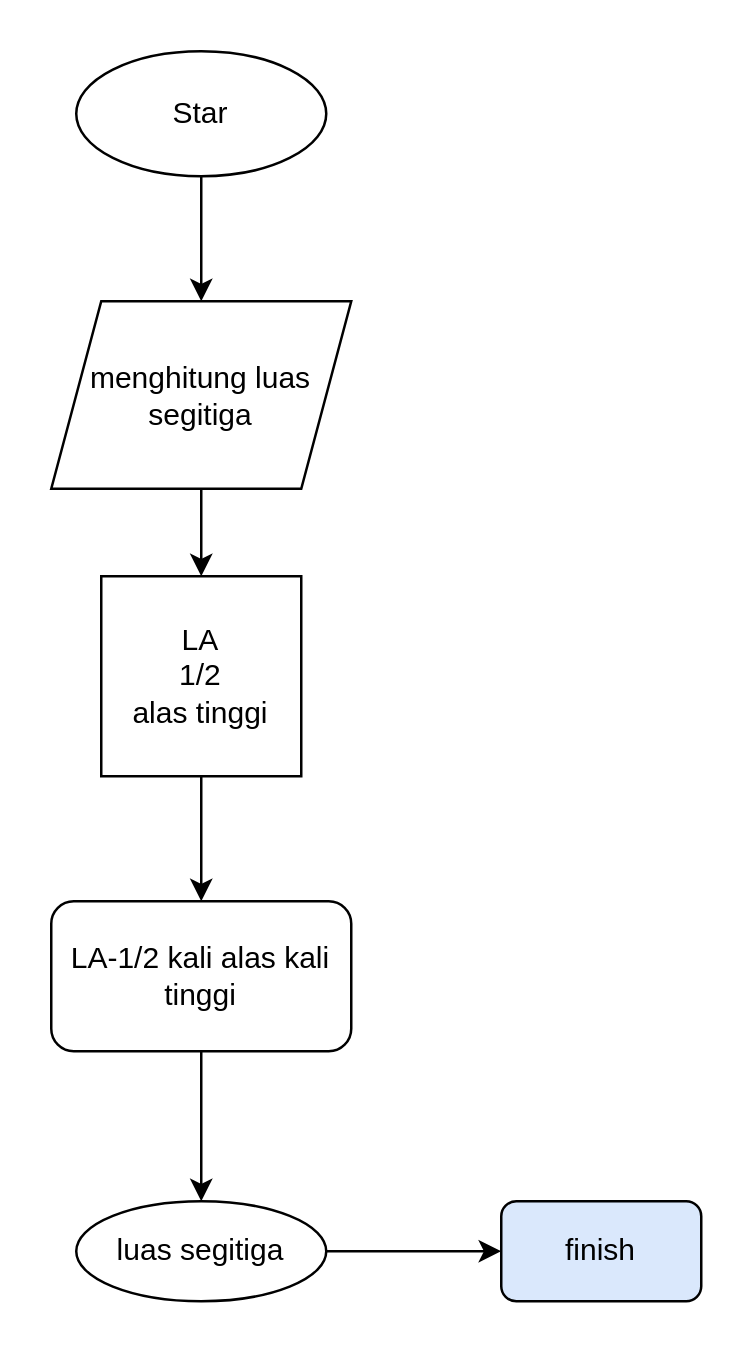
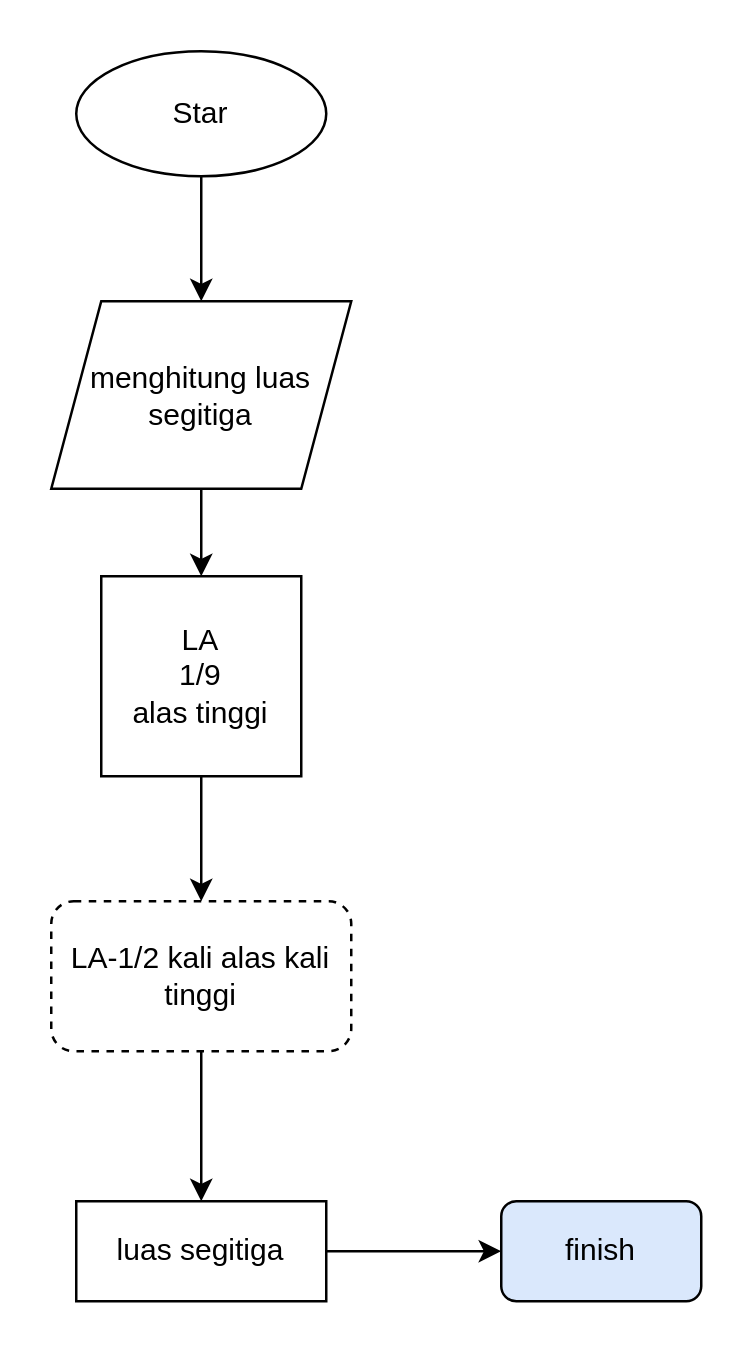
node "LA 1/2 alas tinggi": label "LA 1/2 alas tinggi" -> "LA 1/9 alas tinggi"
node "LA-1/2 kali alas kali tinggi": style solid -> dashed
node "luas segitiga": shape ellipse -> rectangle
